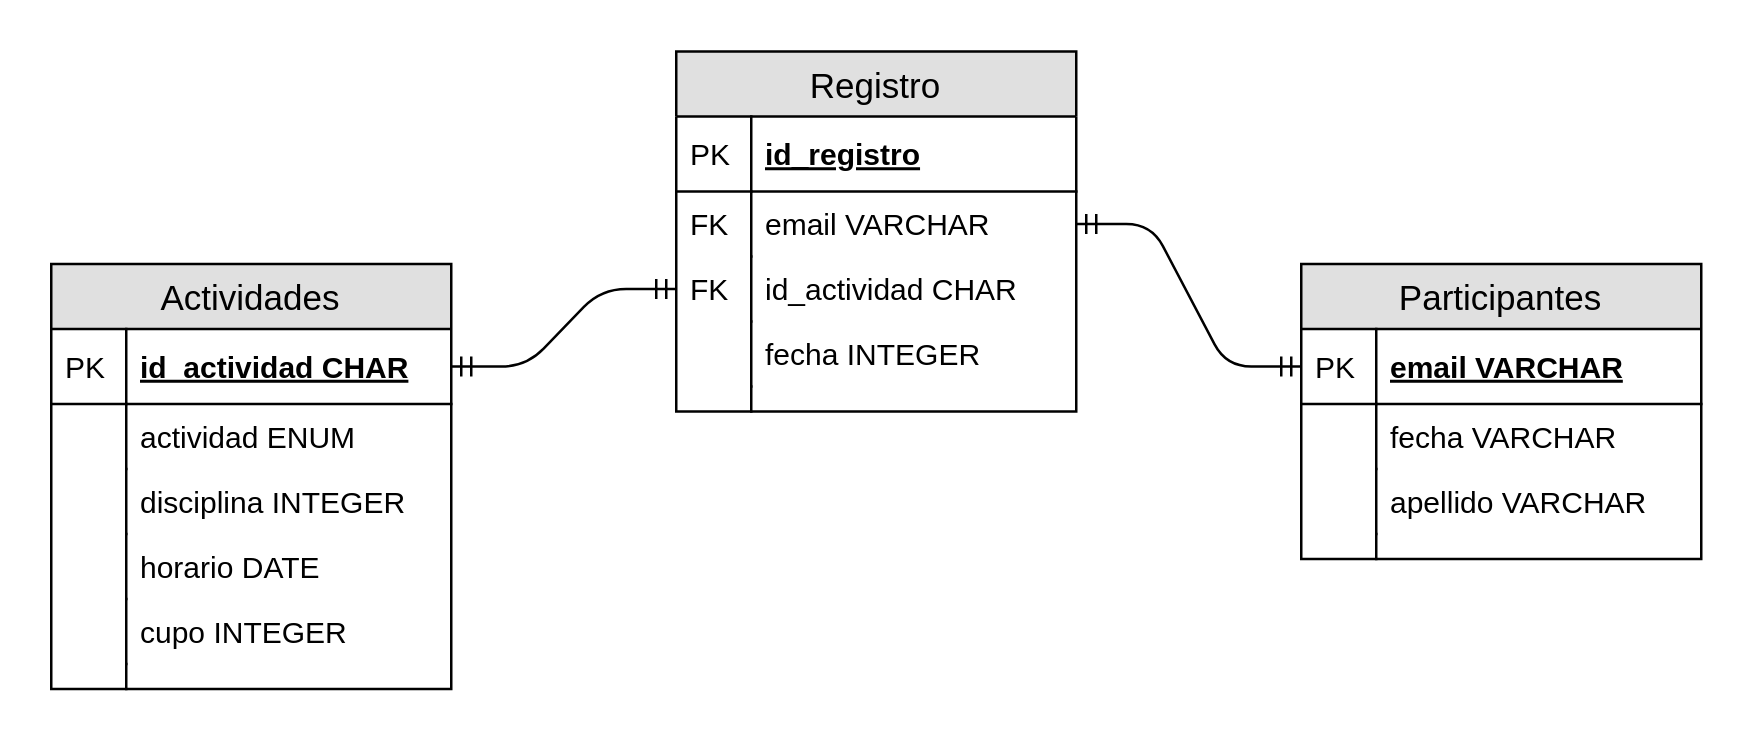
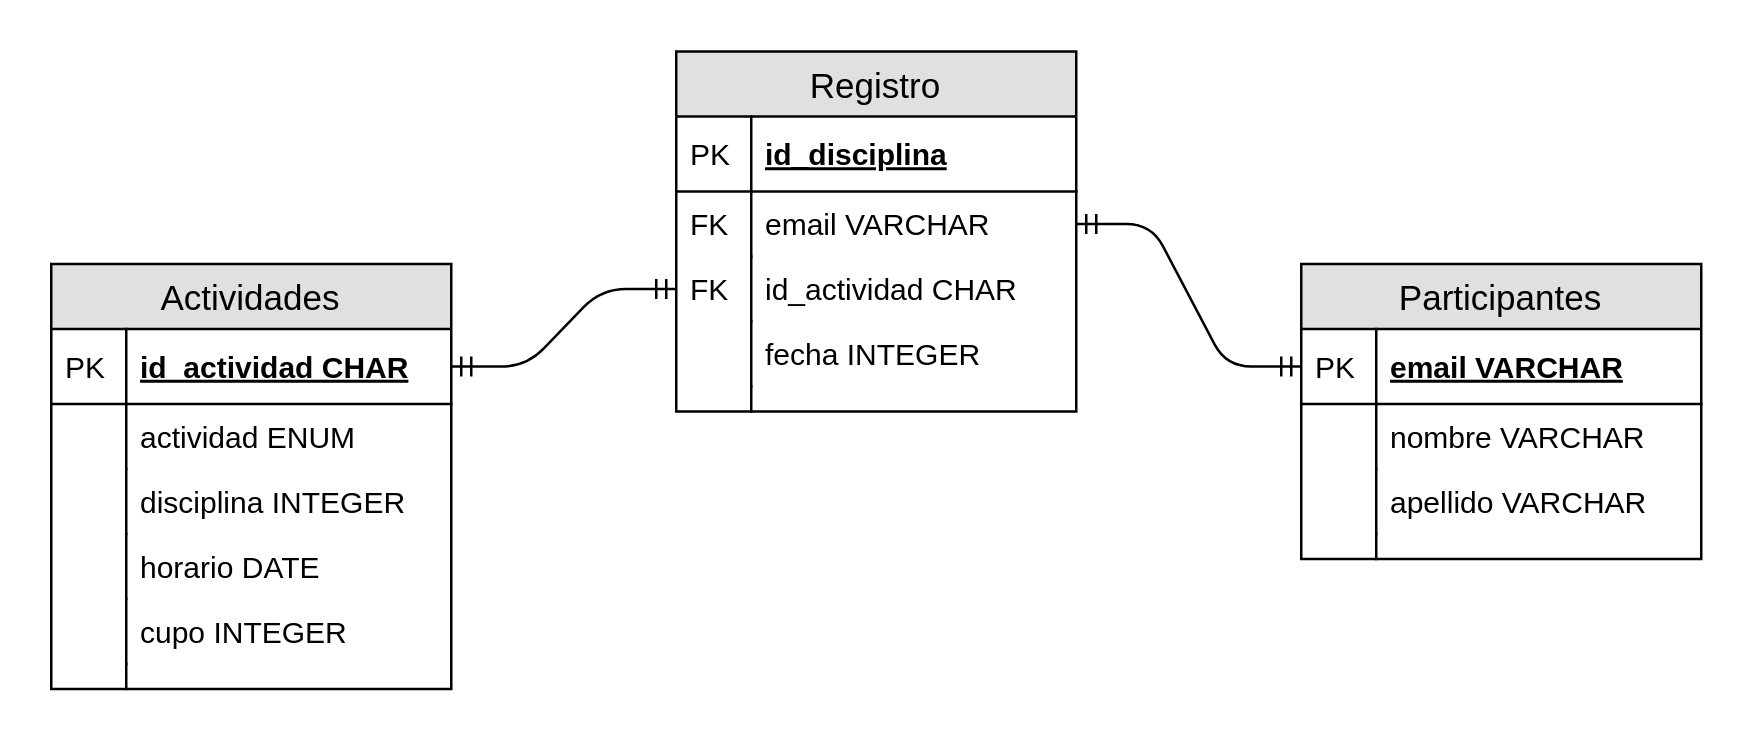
node "id_registro": label "id_registro" -> "id_disciplina"
node "fecha VARCHAR": label "fecha VARCHAR" -> "nombre VARCHAR"
